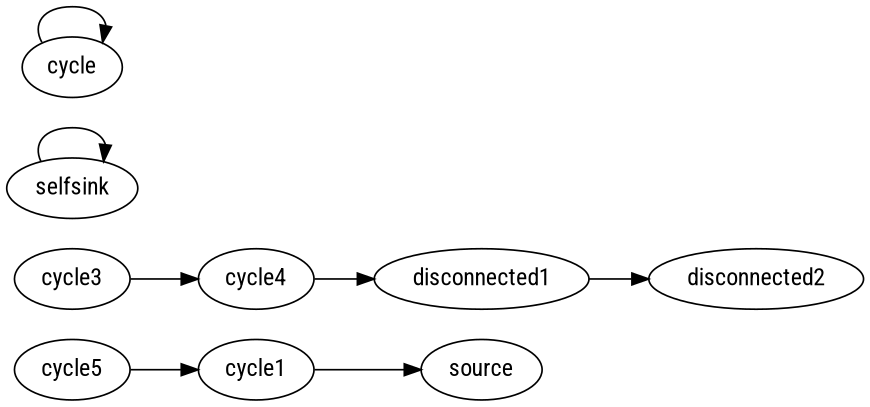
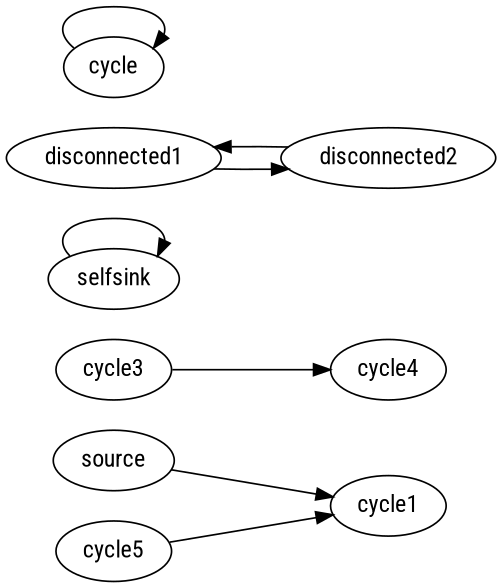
edge "cycle4" -> "disconnected1": now "disconnected2" -> "disconnected1"
edge "cycle1" -> "source": reversed
